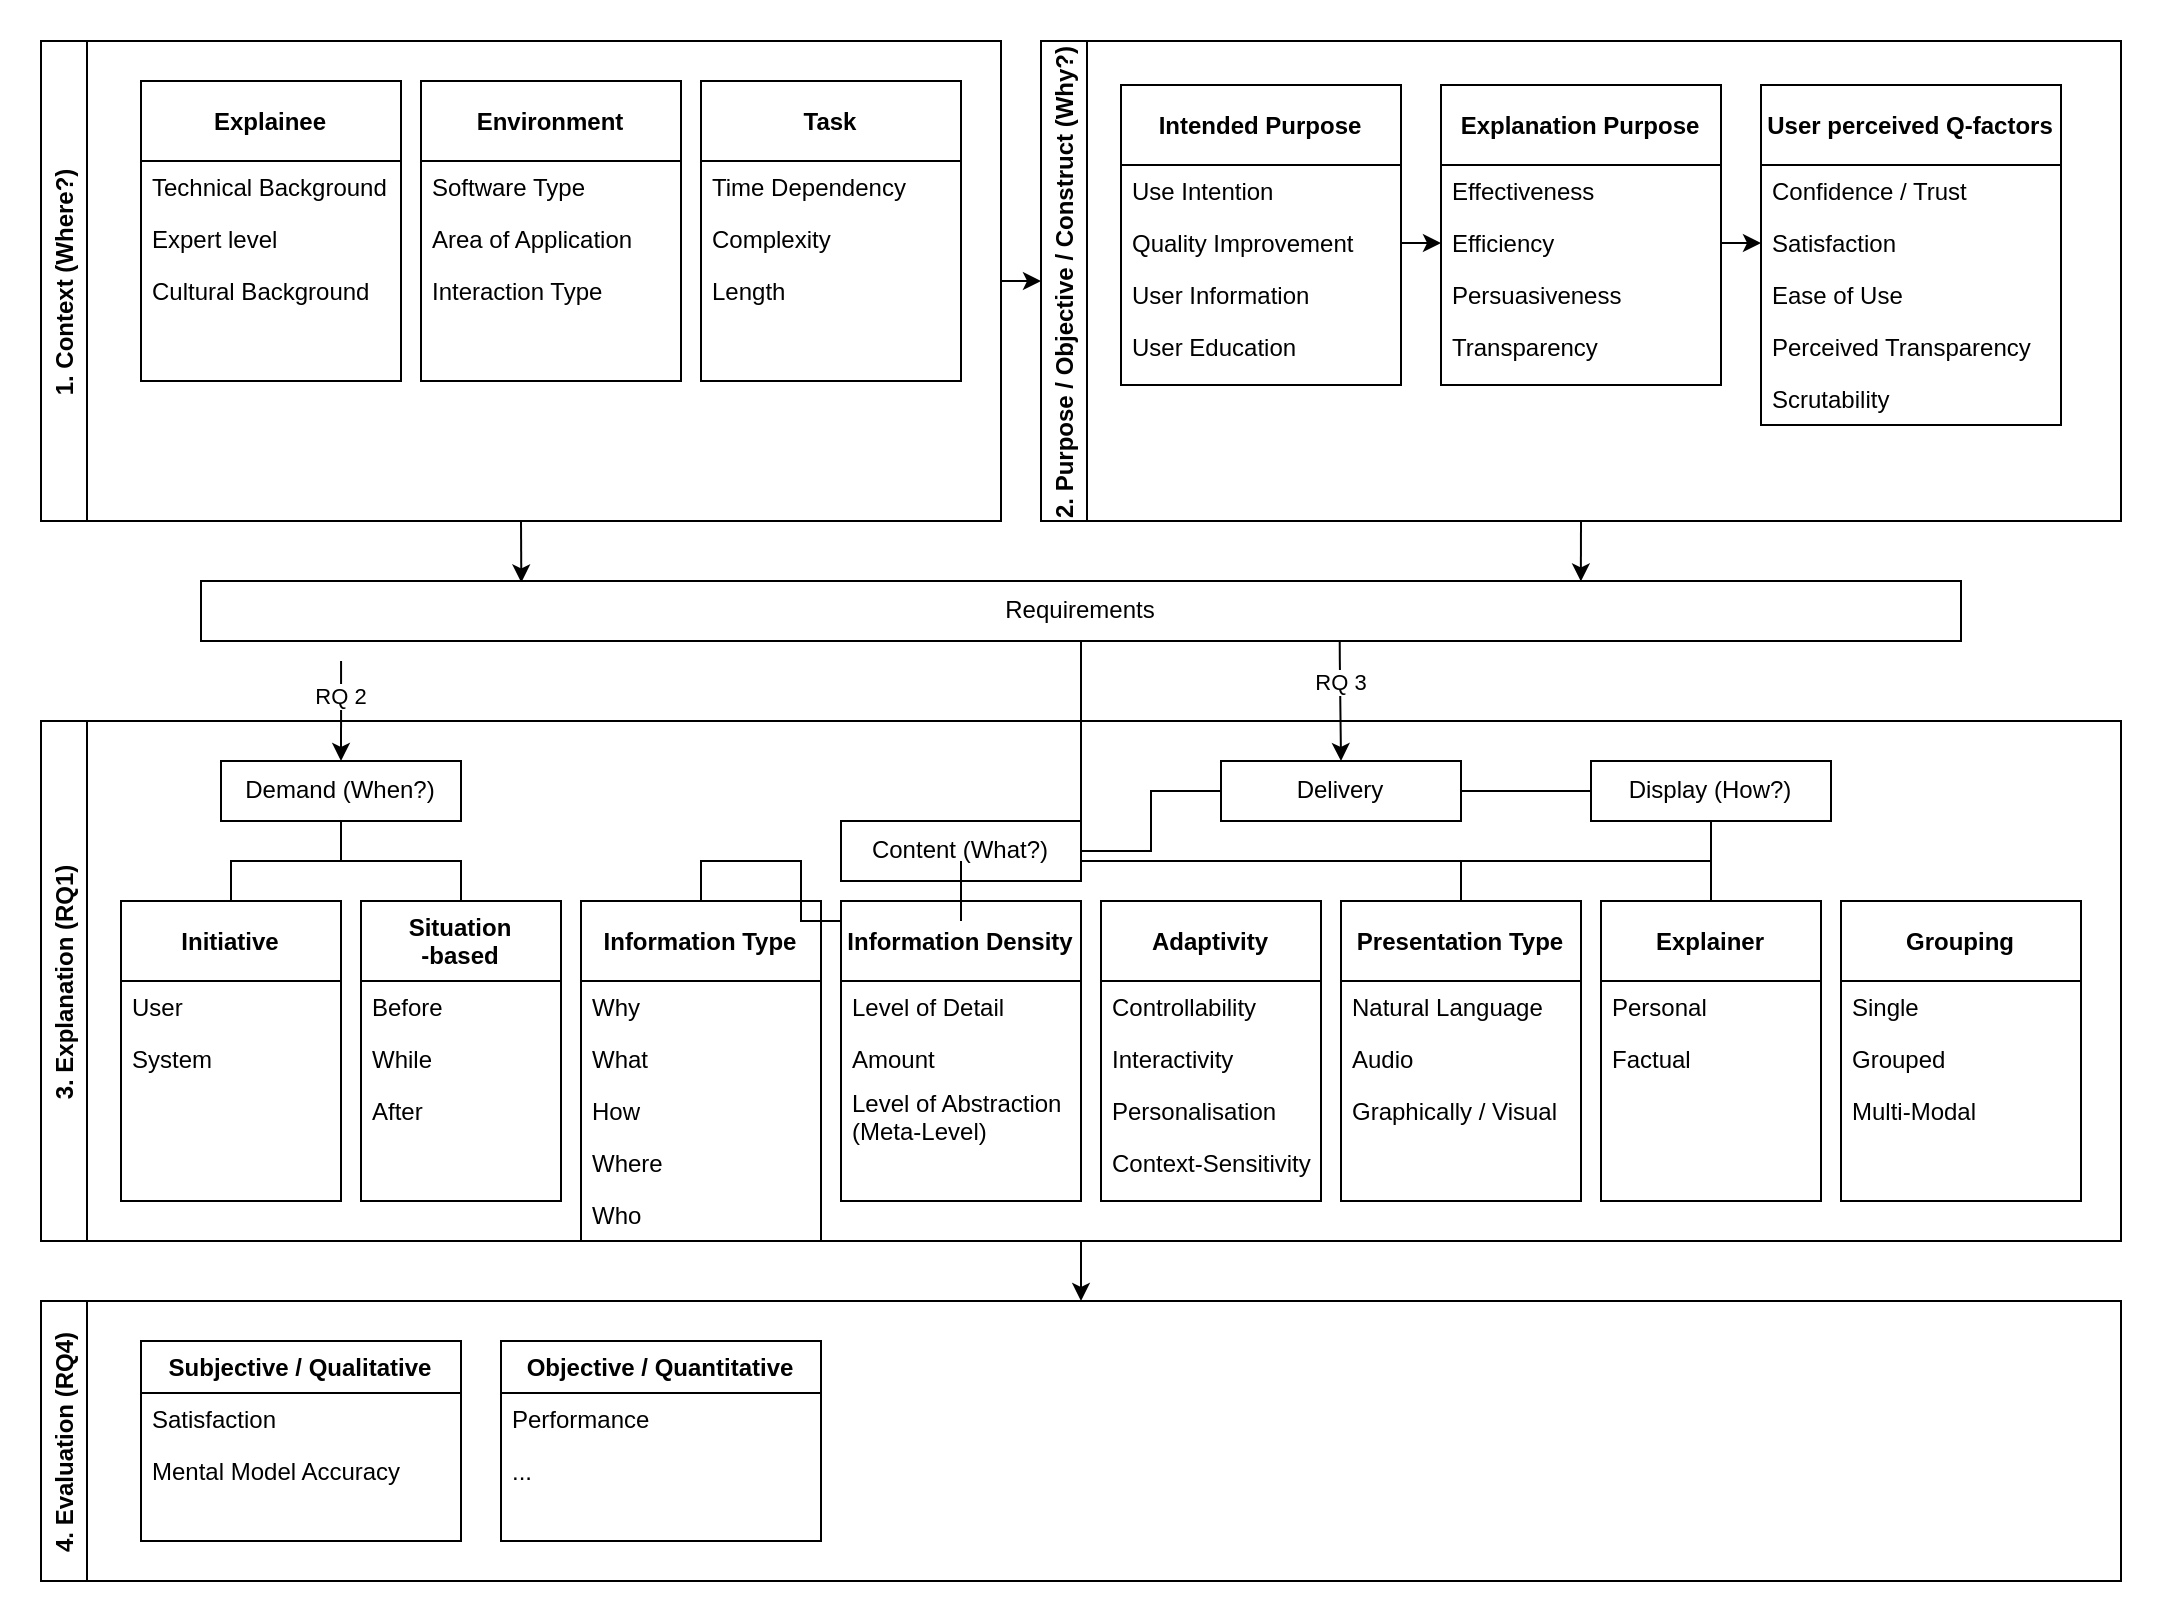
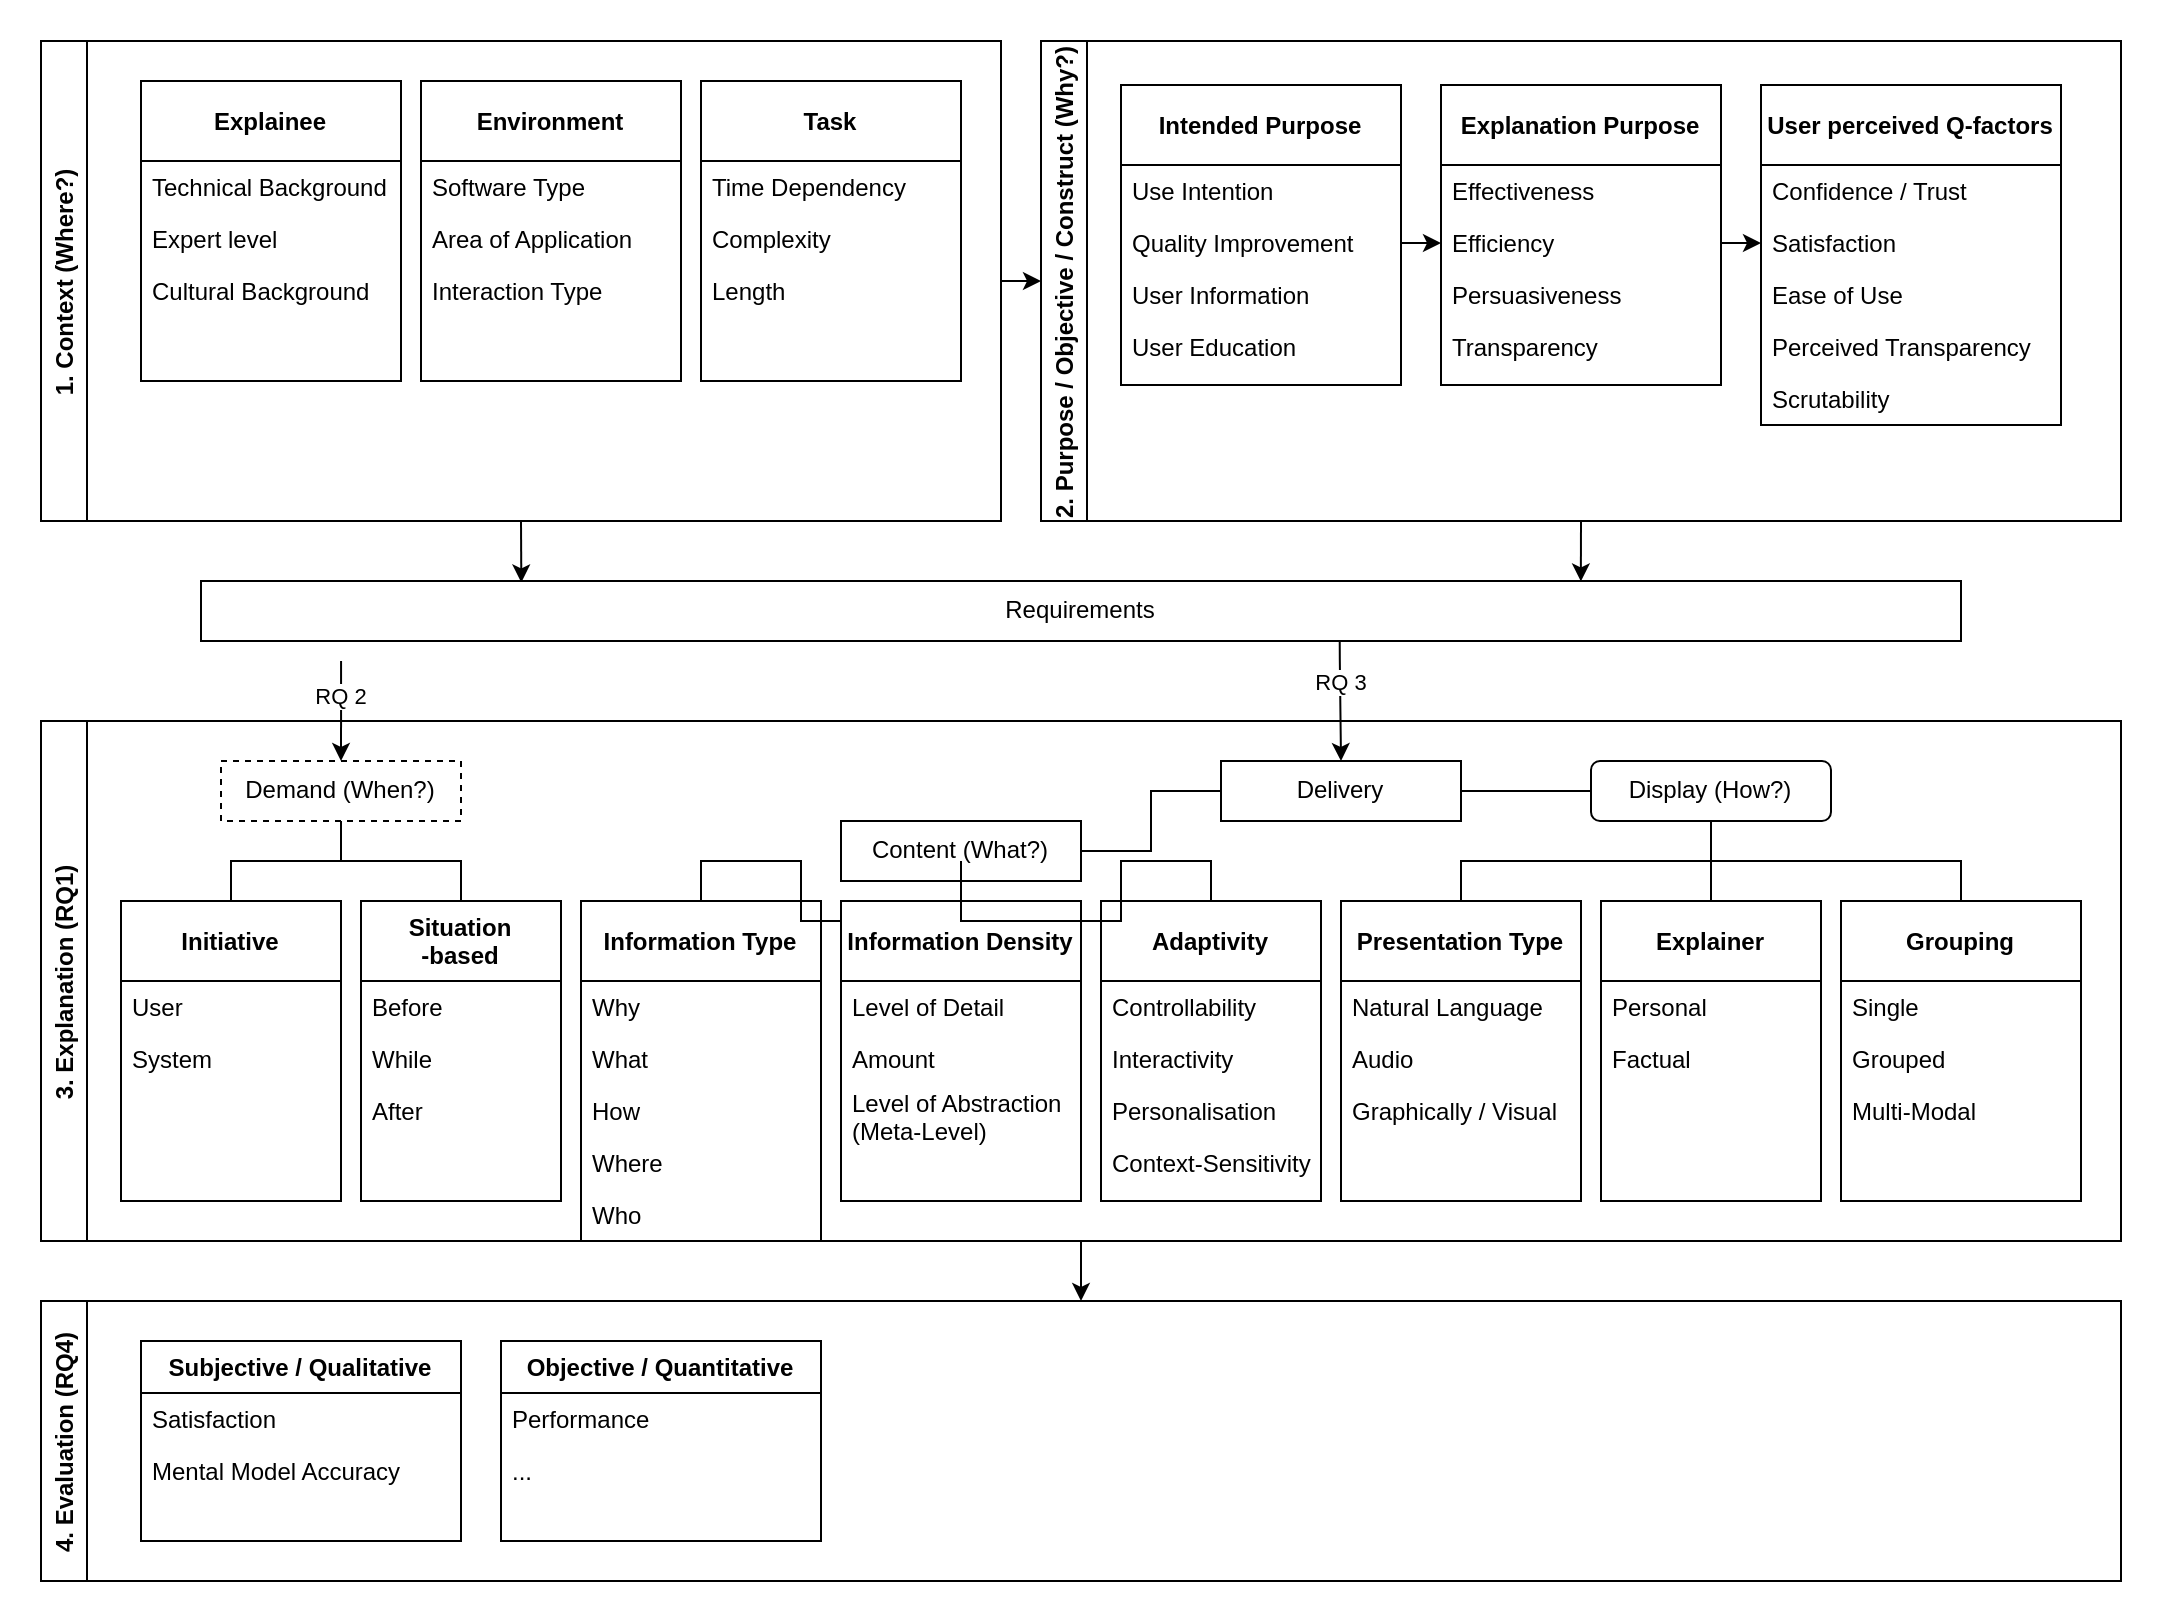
node "Demand (When?)": style solid -> dashed
node "Display (How?)": shape rectangle -> rounded rectangle
edge "Requirements" -- "Display (How?)": now "Grouping" -- "Display (How?)"
edge "Content (What?)" -- "Adaptivity": added
